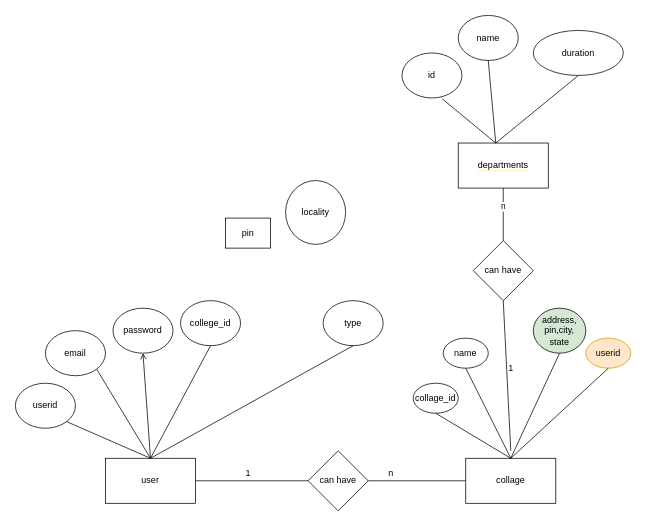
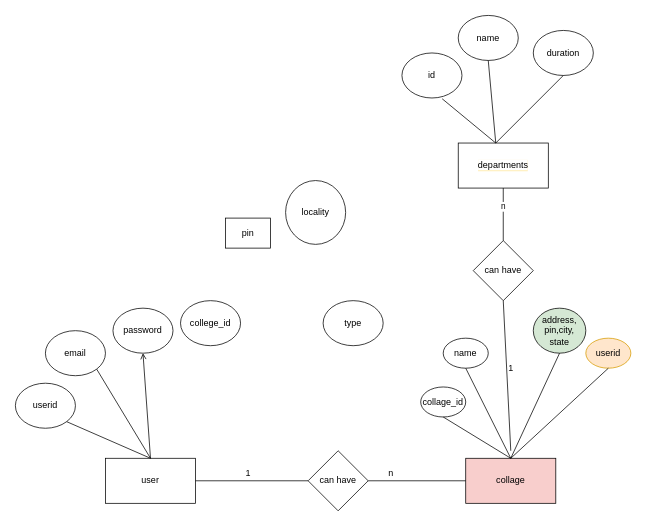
node "duration": size 90x45 -> 60x45
node "collage_id": moved (435, 398) -> (443, 402)
edge "college_id" -- "user": removed
edge "type" -- "user": removed
node "collage": fillcolor #ffffff -> #f8cecc
